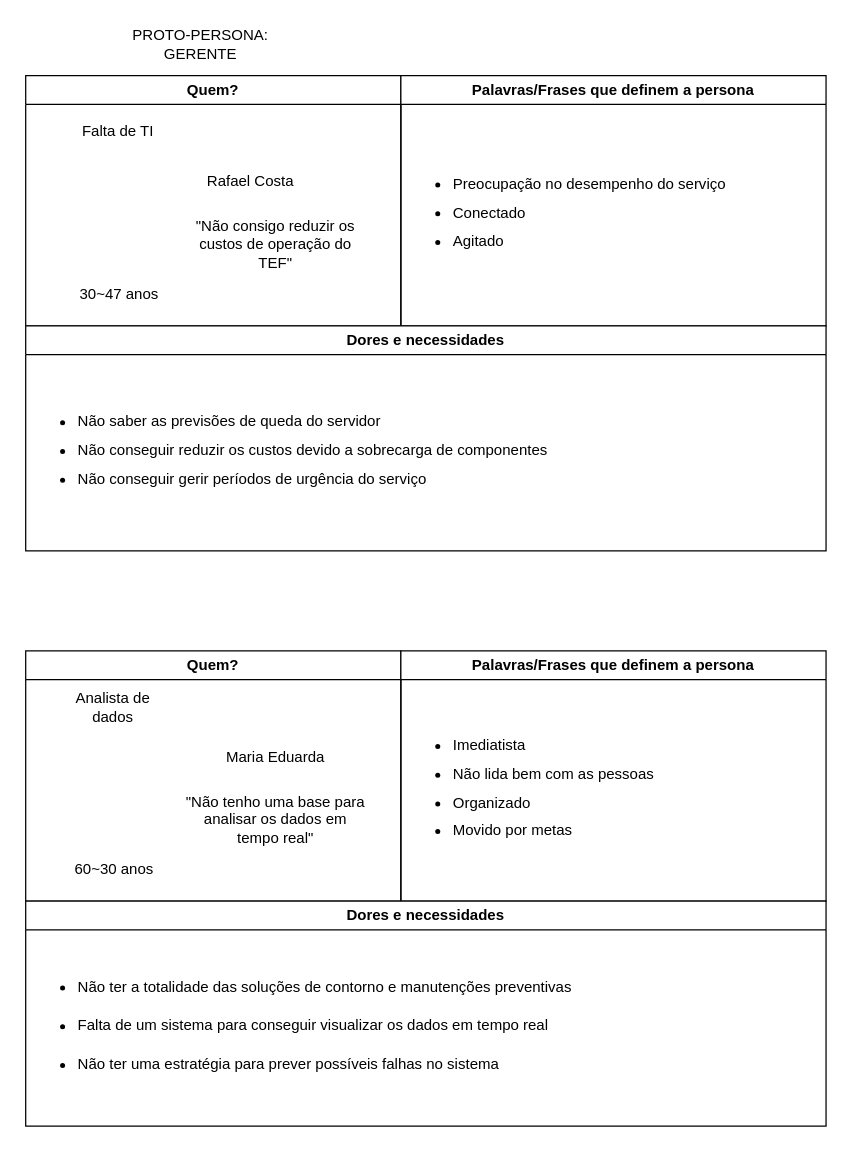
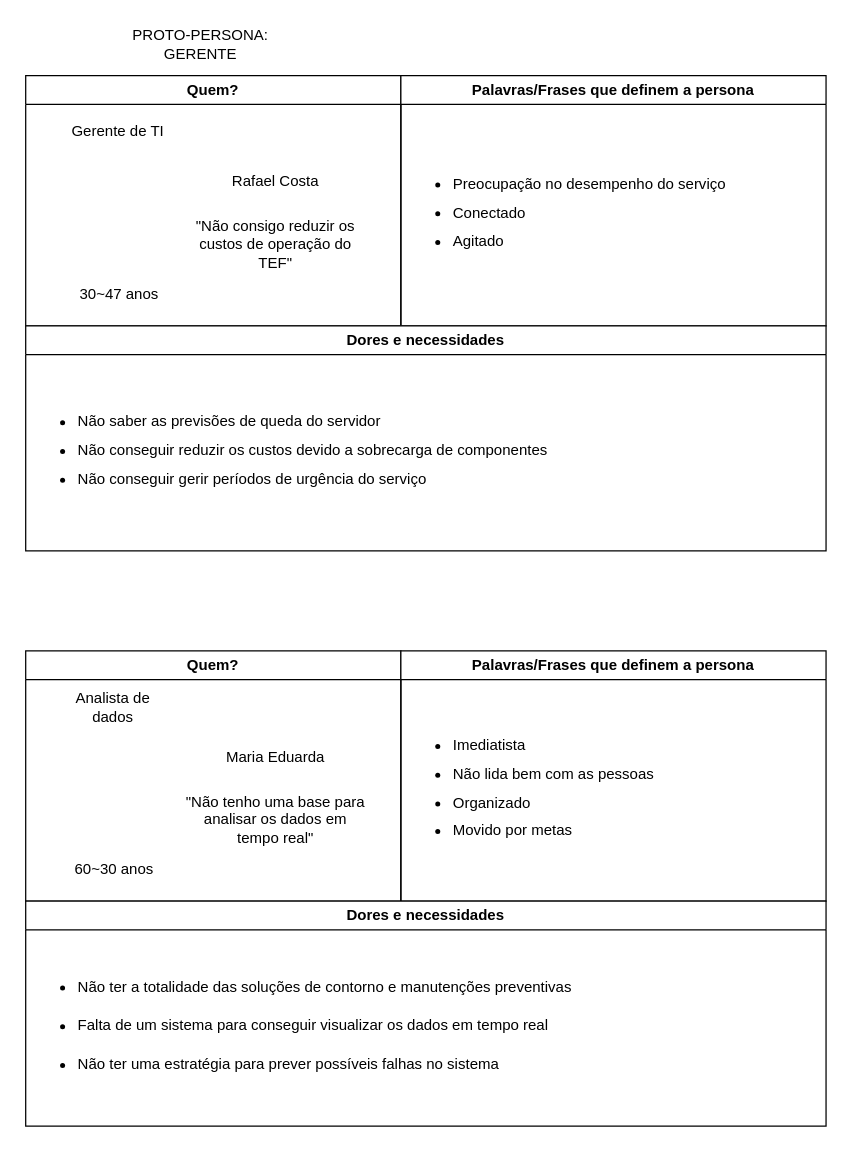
node "Falta de TI": label "Falta de TI" -> "Gerente de TI"
node "Rafael Costa": moved (251, 182) -> (276, 182)
